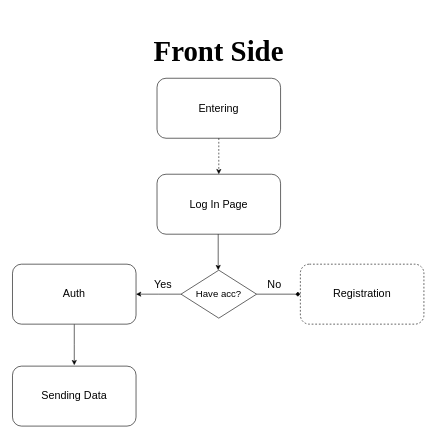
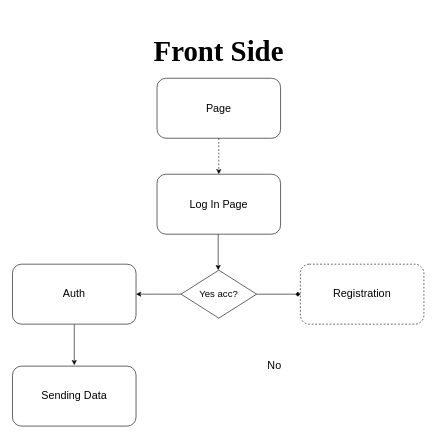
node "Entering": label "Entering" -> "Page"
node "Yes": removed
node "No": moved (275, 285) -> (275, 366)
node "Have acc?": label "Have acc?" -> "Yes acc?"
